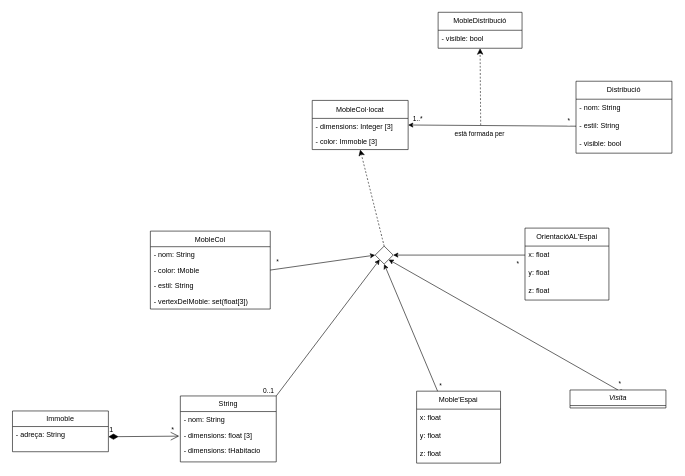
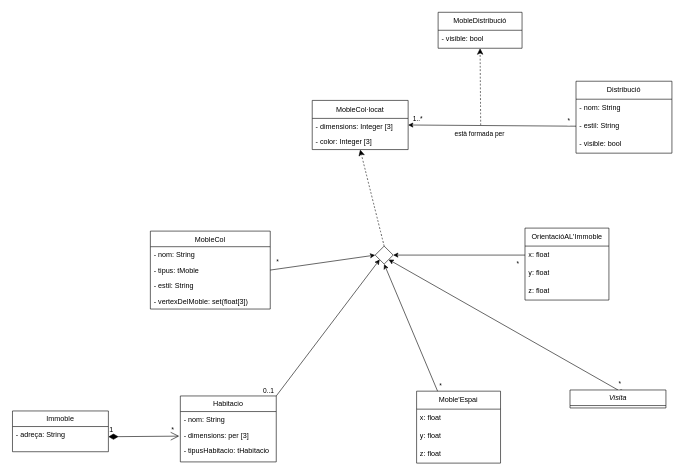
node "- color: Immoble [3]": label "- color: Immoble [3]" -> "- color: Integer [3]"
node "OrientacióAL'Espai": label "OrientacióAL'Espai" -> "OrientacióAL'Immoble"
node "- color: tMoble": label "- color: tMoble" -> "- tipus: tMoble"
node "String": label "String" -> "Habitacio"
node "- dimensions: float [3]": label "- dimensions: float [3]" -> "- dimensions: per [3]"
node "- dimensions: tHabitacio": label "- dimensions: tHabitacio" -> "- tipusHabitacio: tHabitacio"
